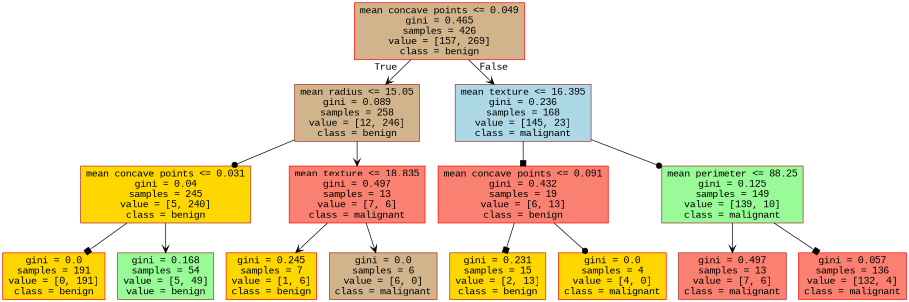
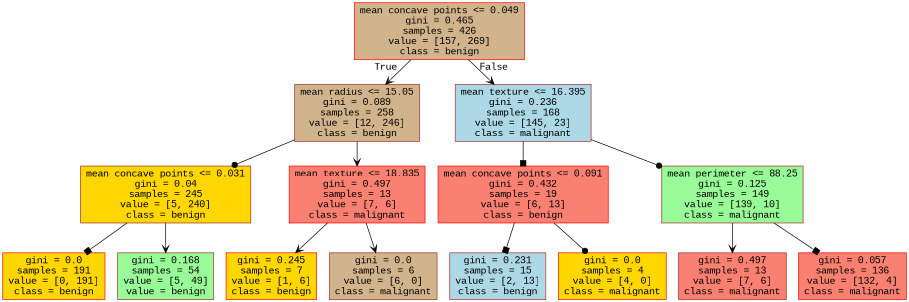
node "gini = 0.231 samples = 15 value = [2, 13] class = benign": fillcolor gold -> lightblue
